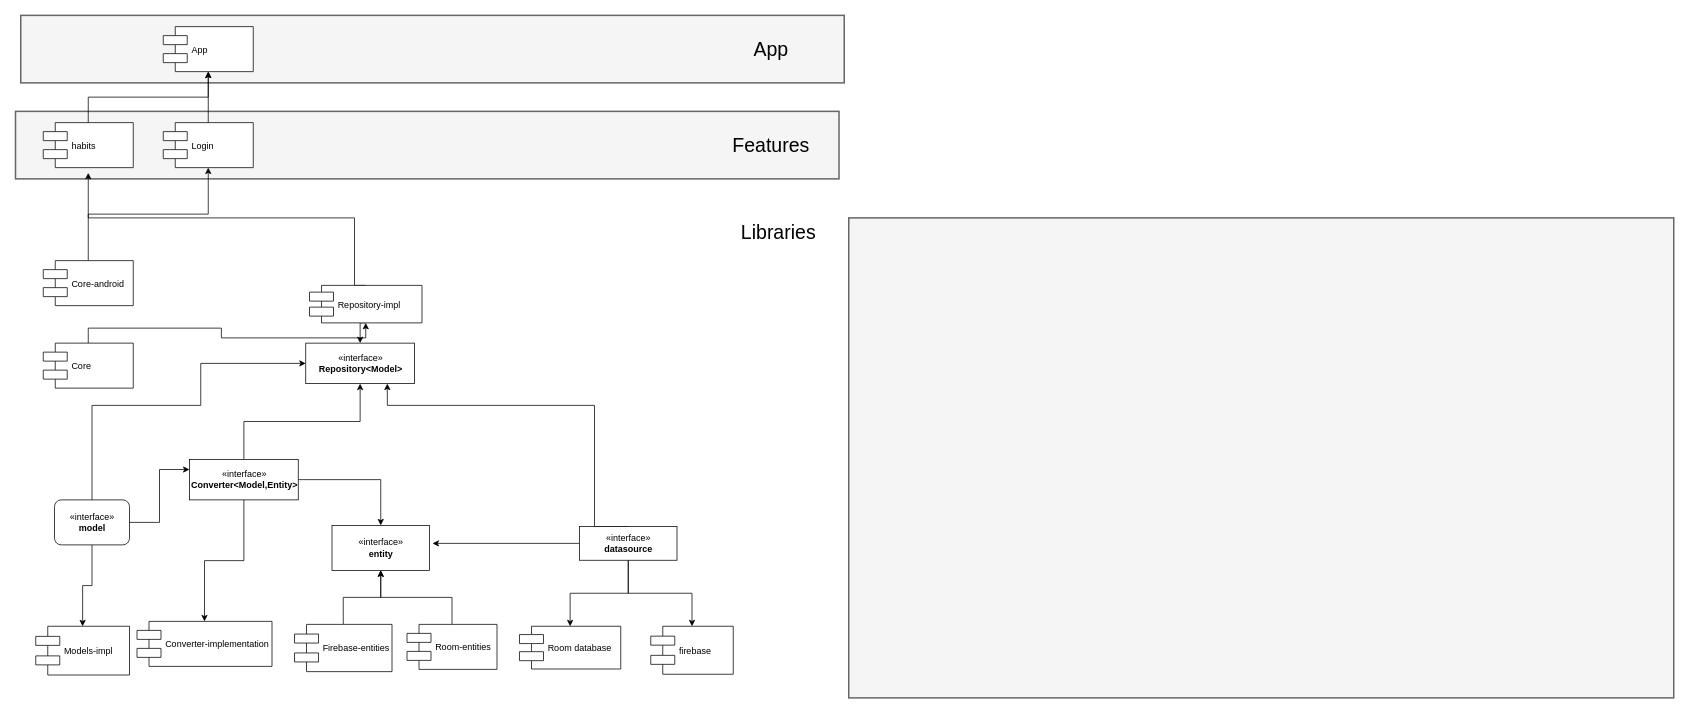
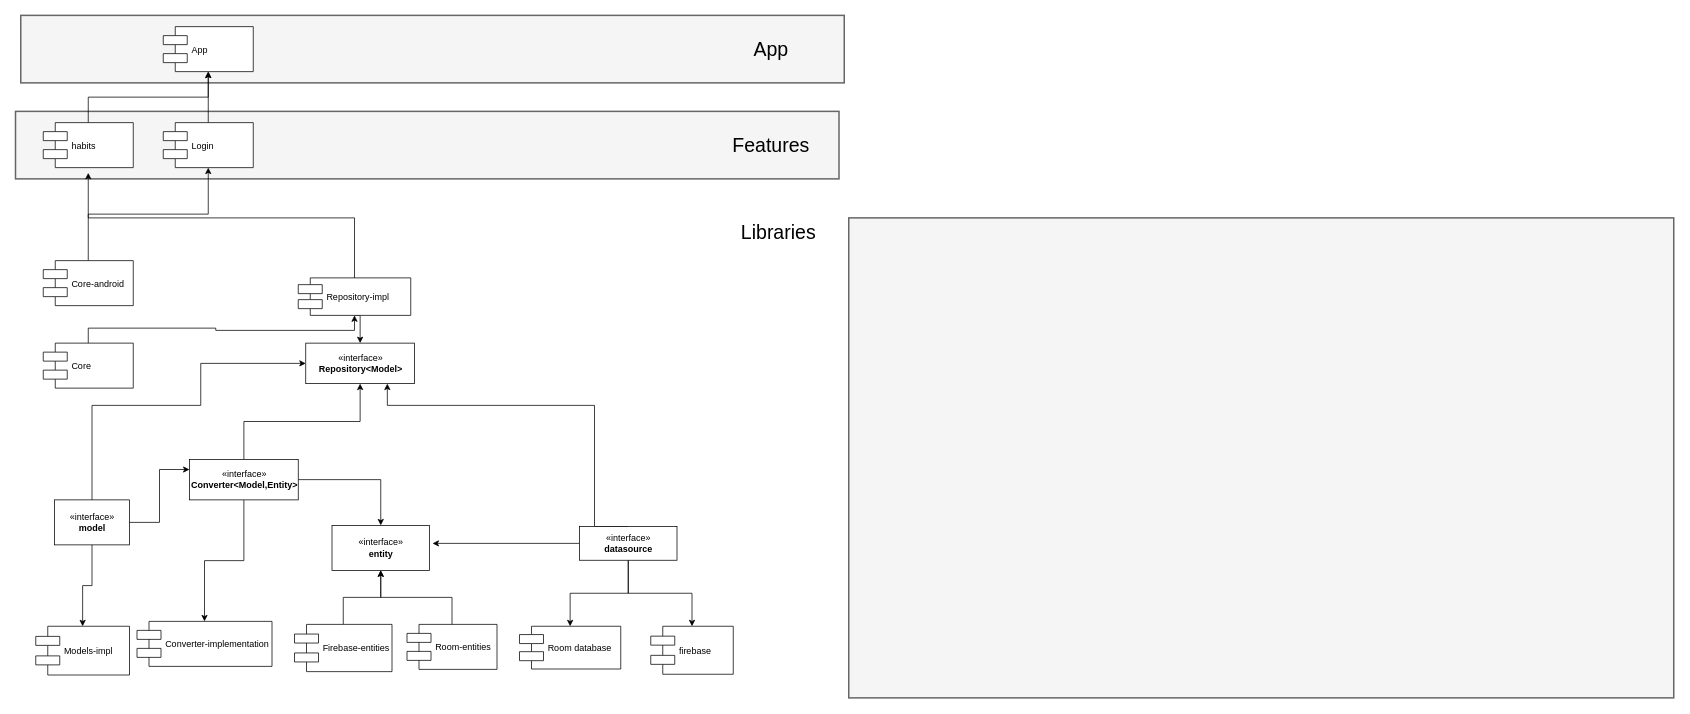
node "Repository-impl": moved (366, 304) -> (354, 297)
node "«interface» model": shape rounded rectangle -> rectangle
